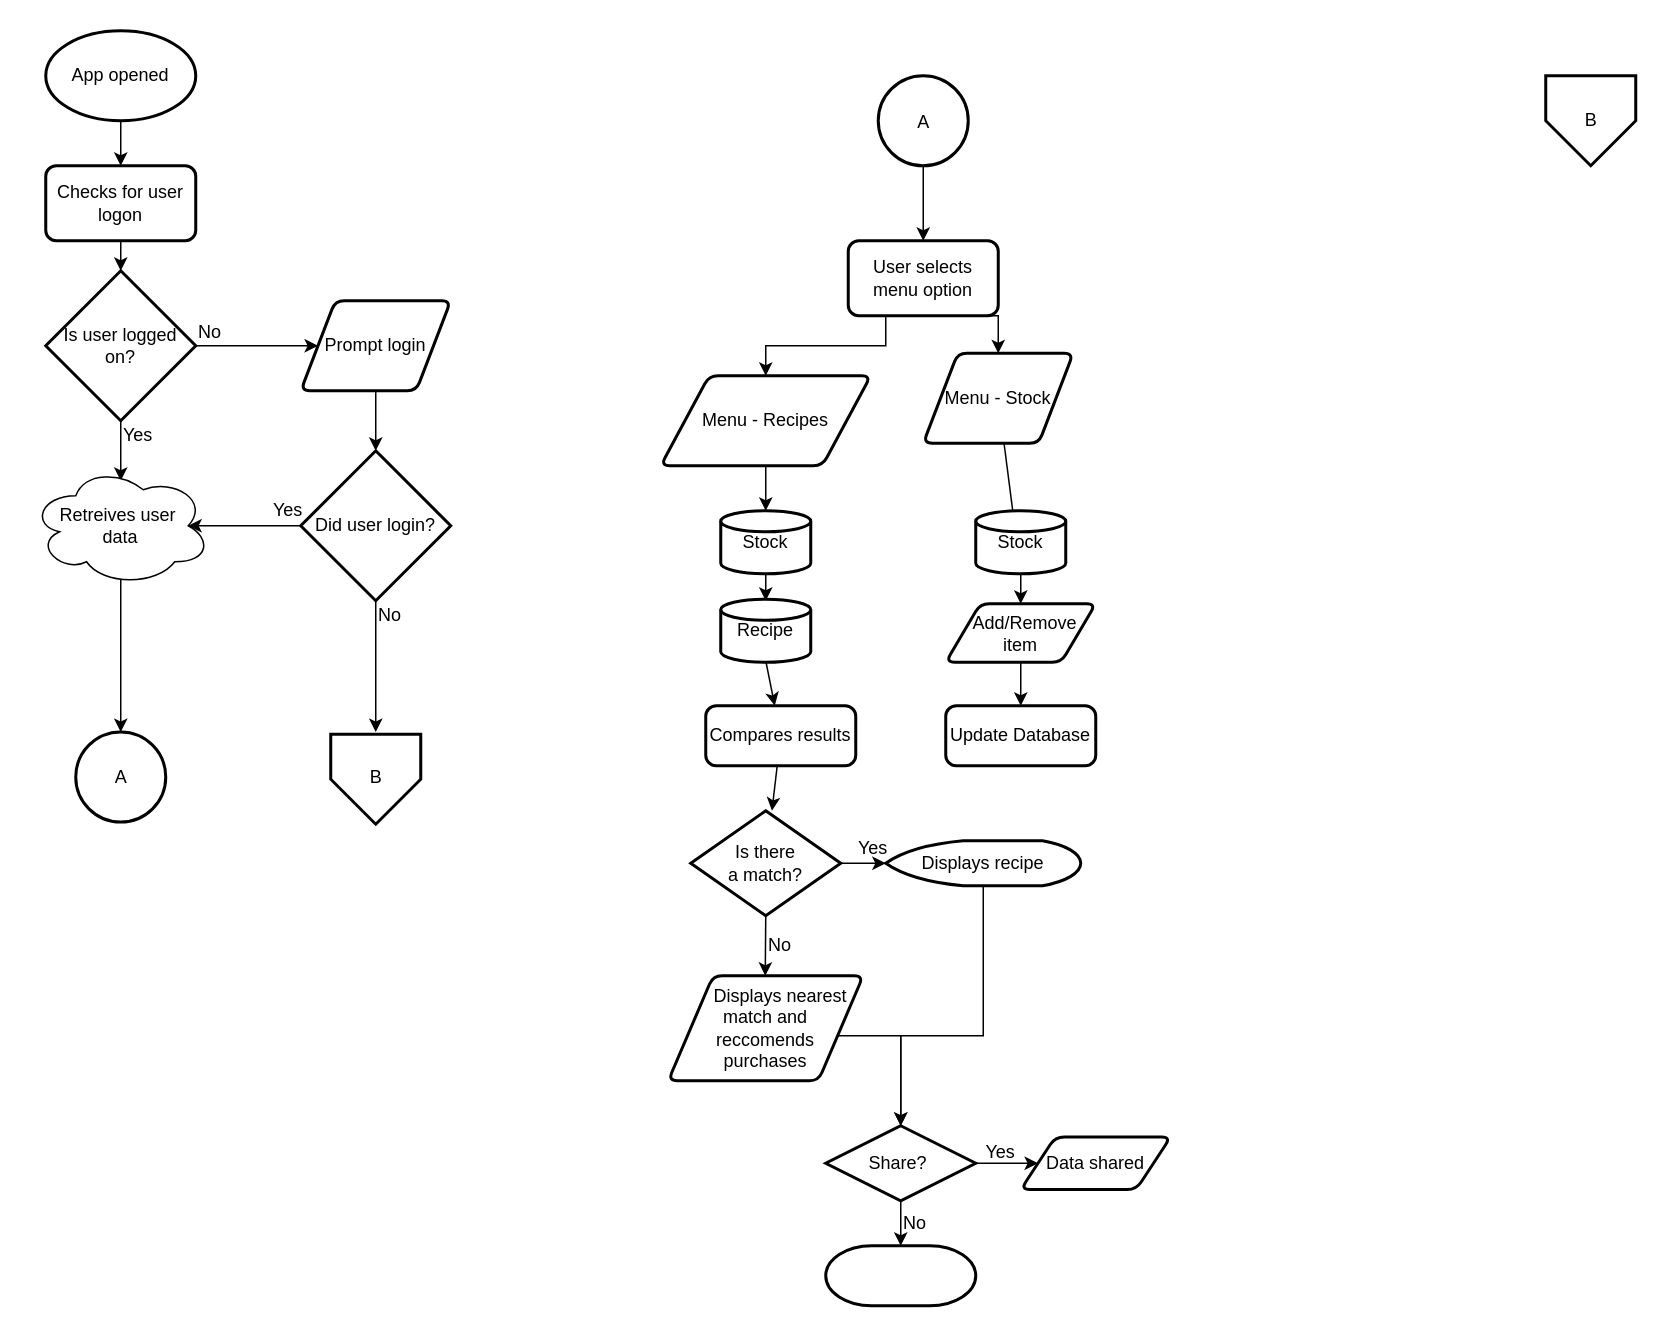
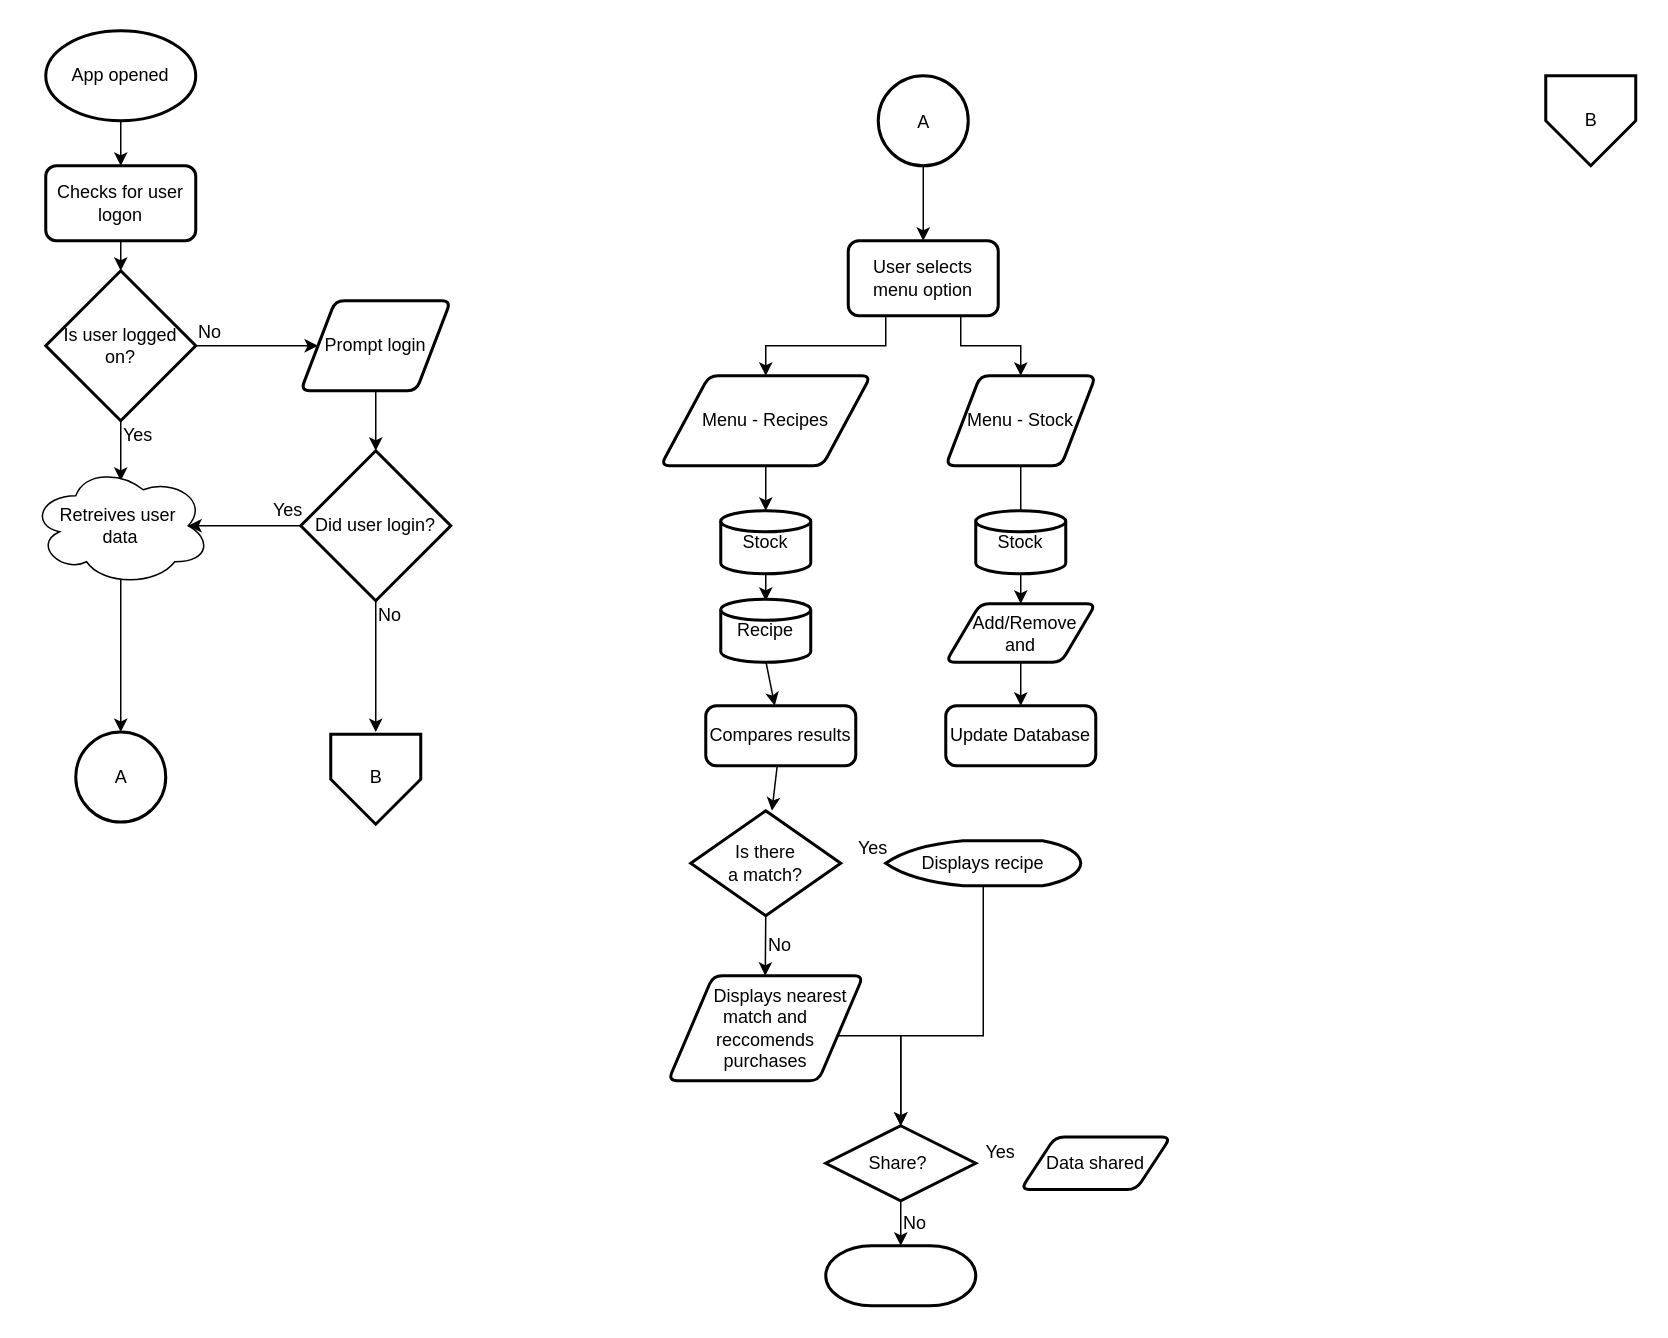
node "Menu - Stock": moved (998, 398) -> (1021, 421)
node "Add/Remove item": label "Add/Remove item" -> "Add/Remove and"
edge "Is there a match?" -> "Displays recipe": removed
edge "Share?" -> "Data shared": removed
